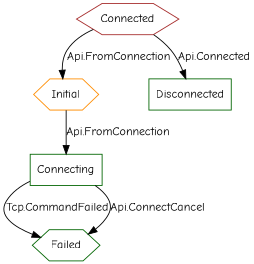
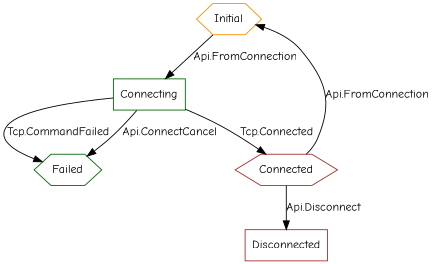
edge "Connected" -> "Disconnected": label "Api.Connected" -> "Api.Disconnect"
node "Disconnected": color darkgreen -> brown
edge "Connecting" -> "Connected": added, label "Tcp.Connected"
